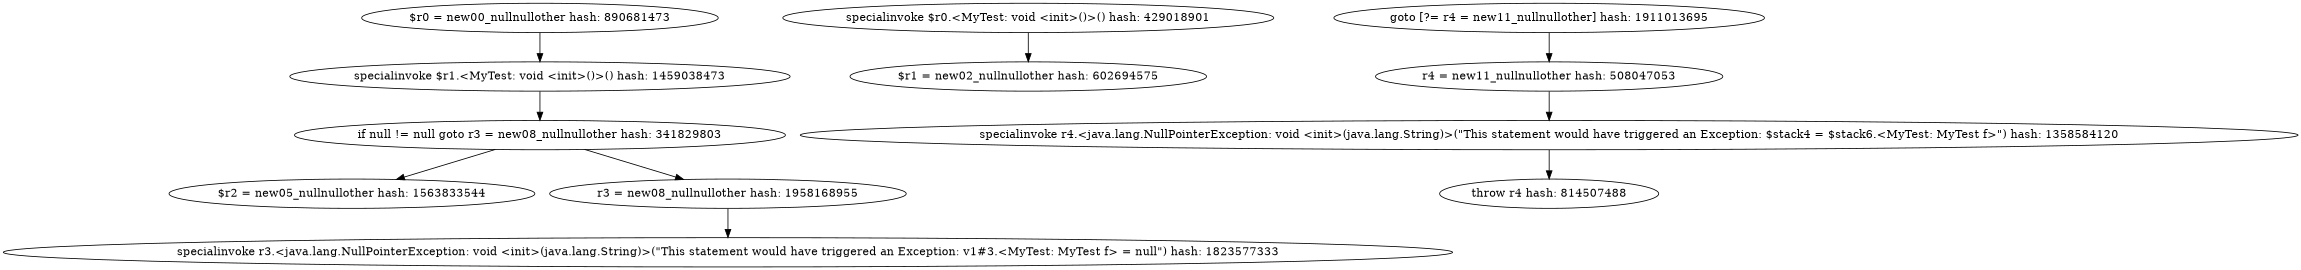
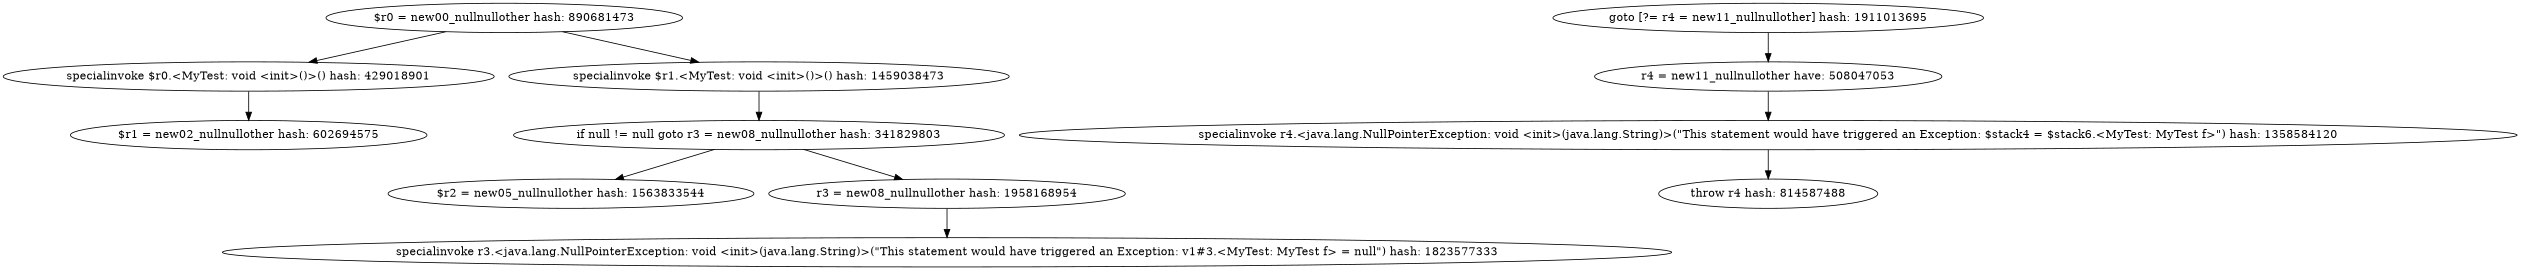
edge "$r0 = new00_nullnullother hash: 890681473" -> "specialinvoke $r0.<MyTest: void <init>()>() hash: 429018901": added
node "r4 = new11_nullnullother hash: 508047053": label "r4 = new11_nullnullother hash: 508047053" -> "r4 = new11_nullnullother have: 508047053"
node "r3 = new08_nullnullother hash: 1958168955": label "r3 = new08_nullnullother hash: 1958168955" -> "r3 = new08_nullnullother hash: 1958168954"
node "throw r4 hash: 814507488": label "throw r4 hash: 814507488" -> "throw r4 hash: 814587488"
